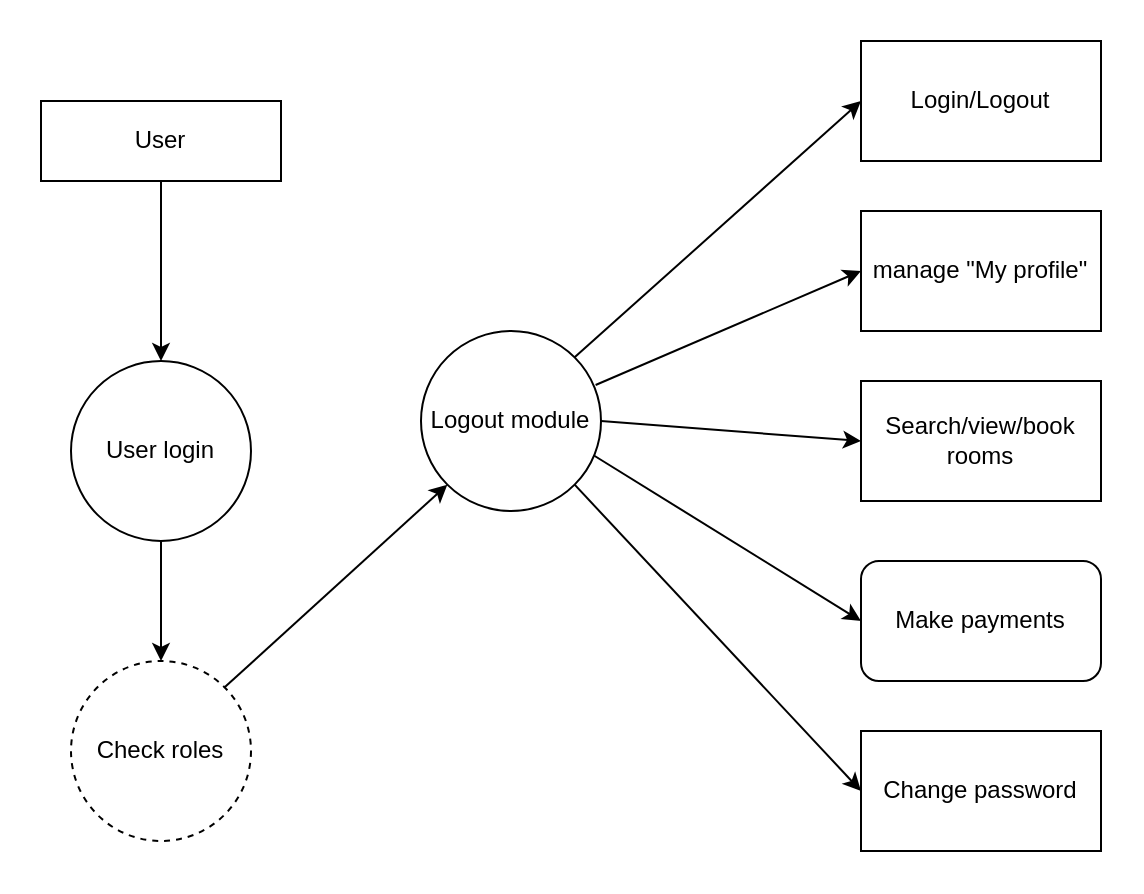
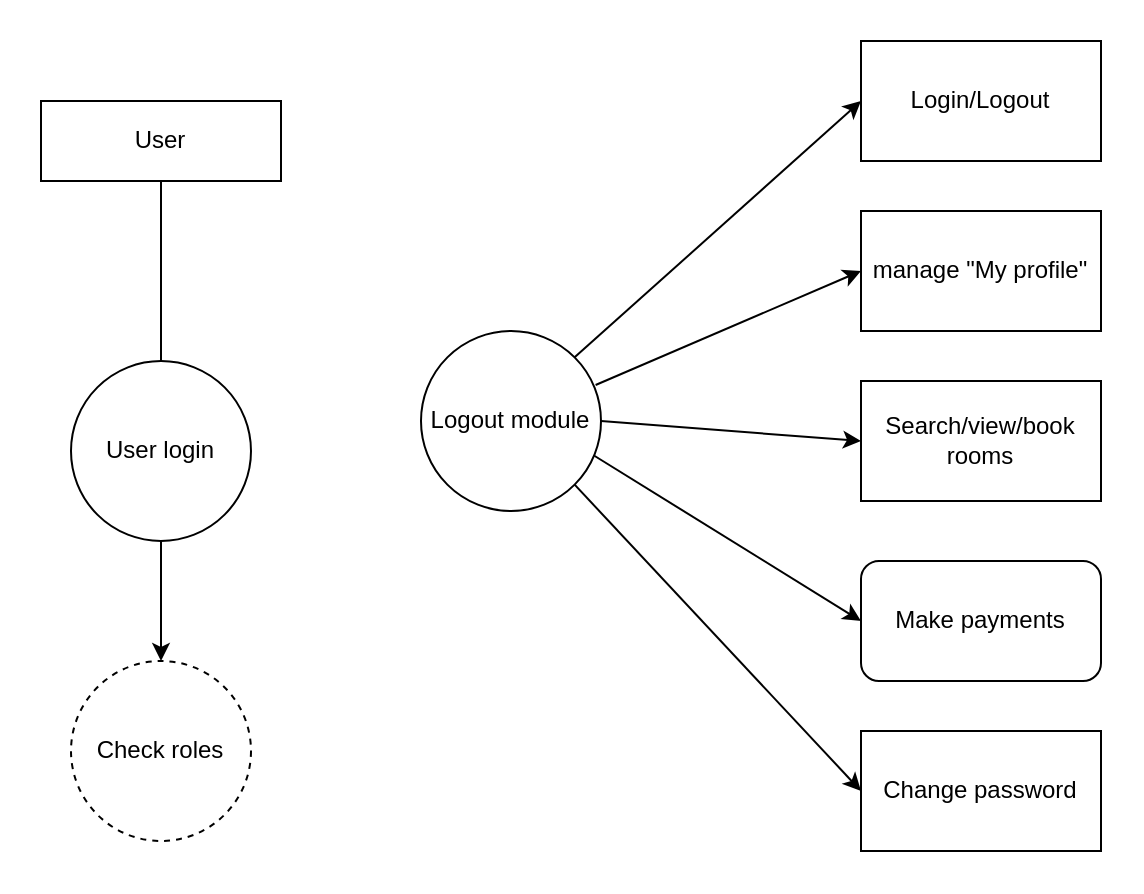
edge "User" -> "User login": arrowhead classic -> none
edge "Check roles" -> "Logout module": removed
